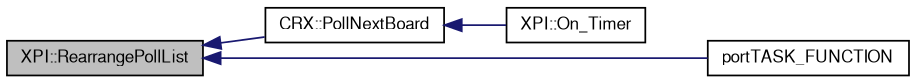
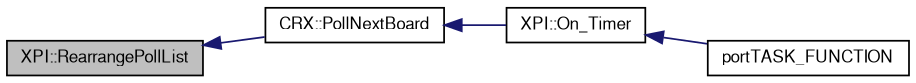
edge "portTASK_FUNCTION" -> "XPI::RearrangePollList": now "portTASK_FUNCTION" -> "XPI::On_Timer"
